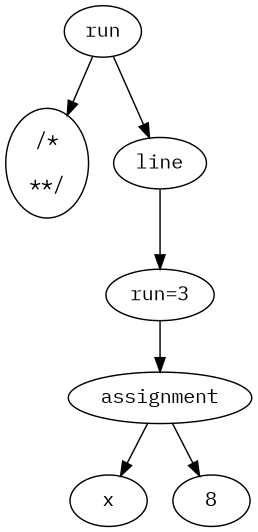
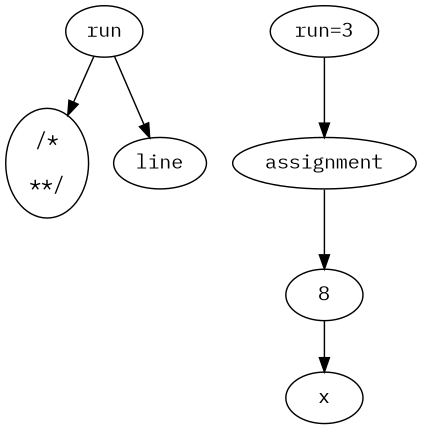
edge "line" -> "run=3": removed
edge "assignment" -> "x": now "8" -> "x"
